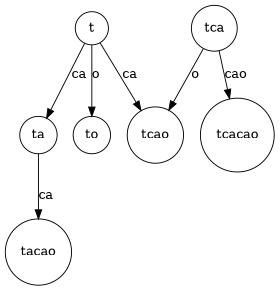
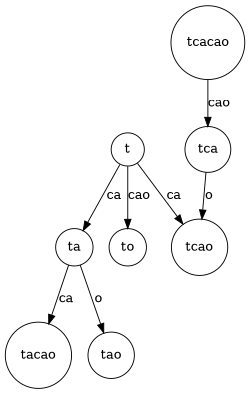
edge "tca" -> "tcacao": reversed
edge "t" -> "to": label "o" -> "cao"
node "tao": added
